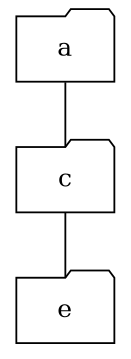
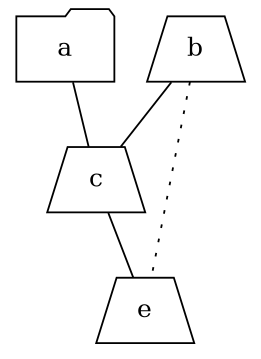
node "b": added
node "c": shape folder -> trapezium
node "e": shape folder -> trapezium
